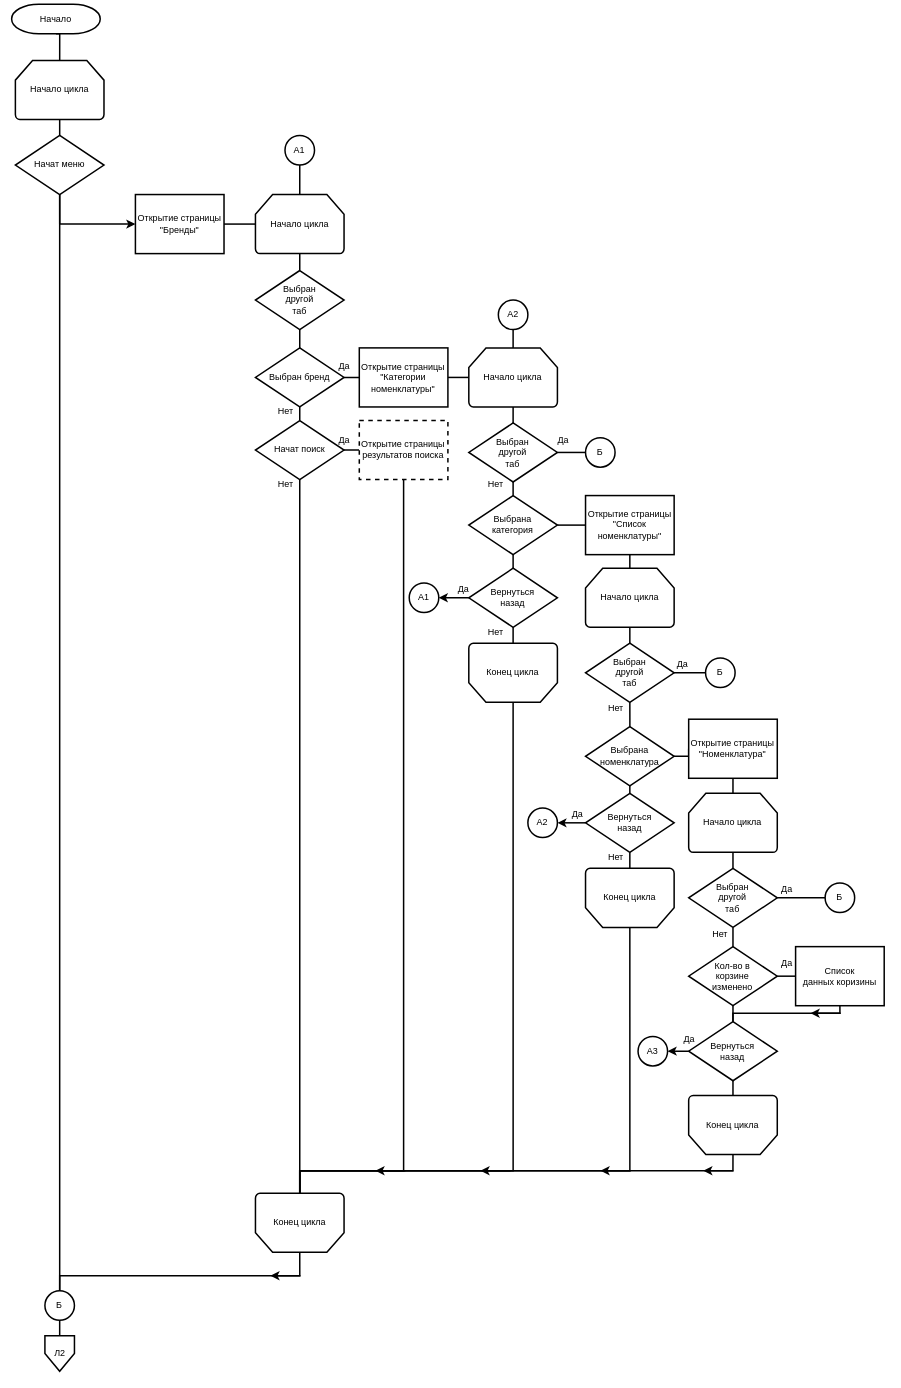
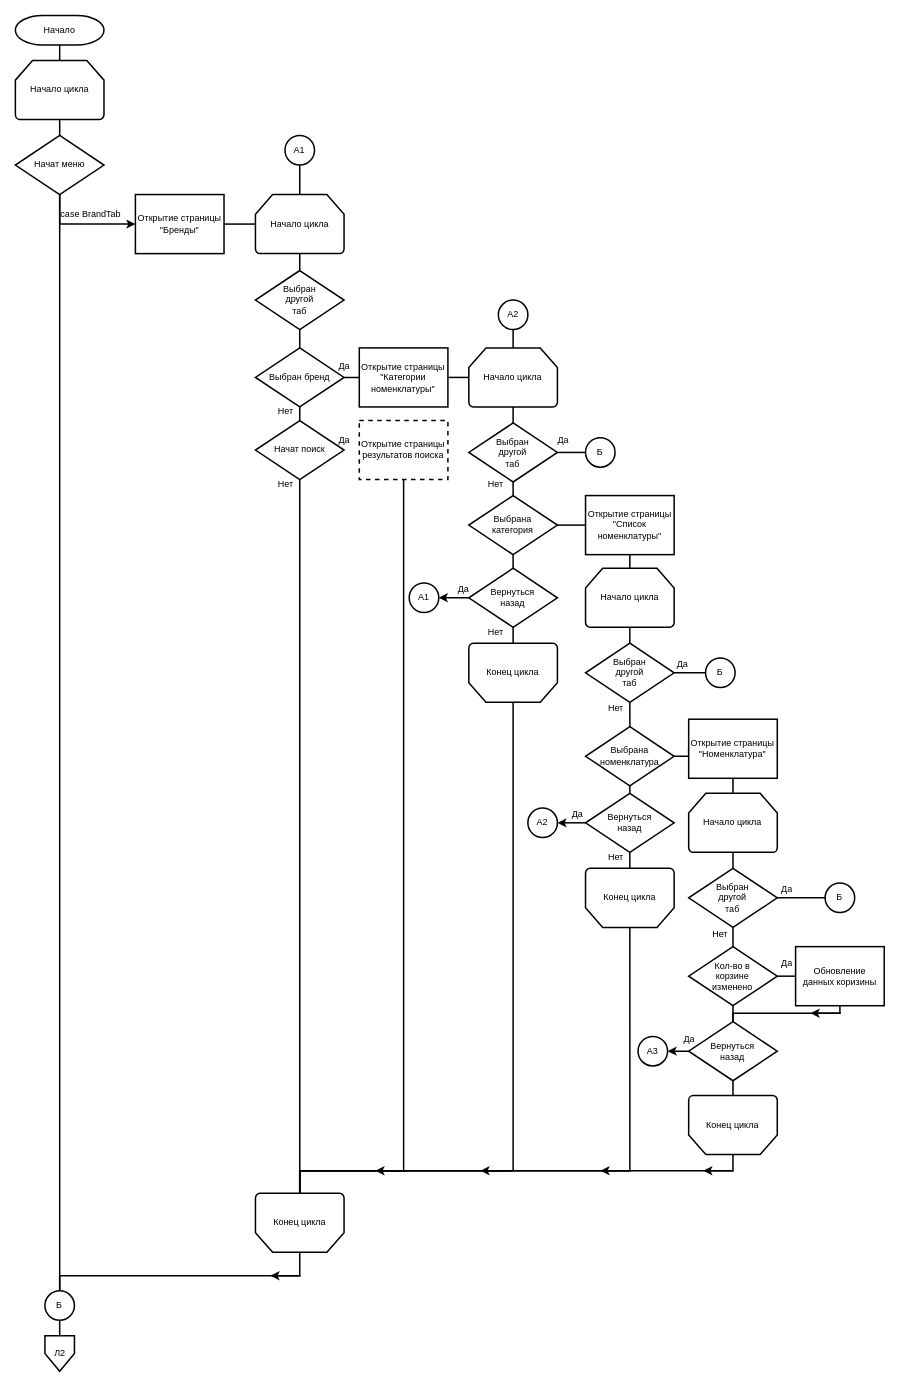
node "Начало": moved (56, 19) -> (60, 30)
node "case BrandTab": added
edge "Начат поиск" -- "Открытие страницы результатов поиска": removed
node "Список данных коризины": label "Список данных коризины" -> "Обновление данных коризины"
